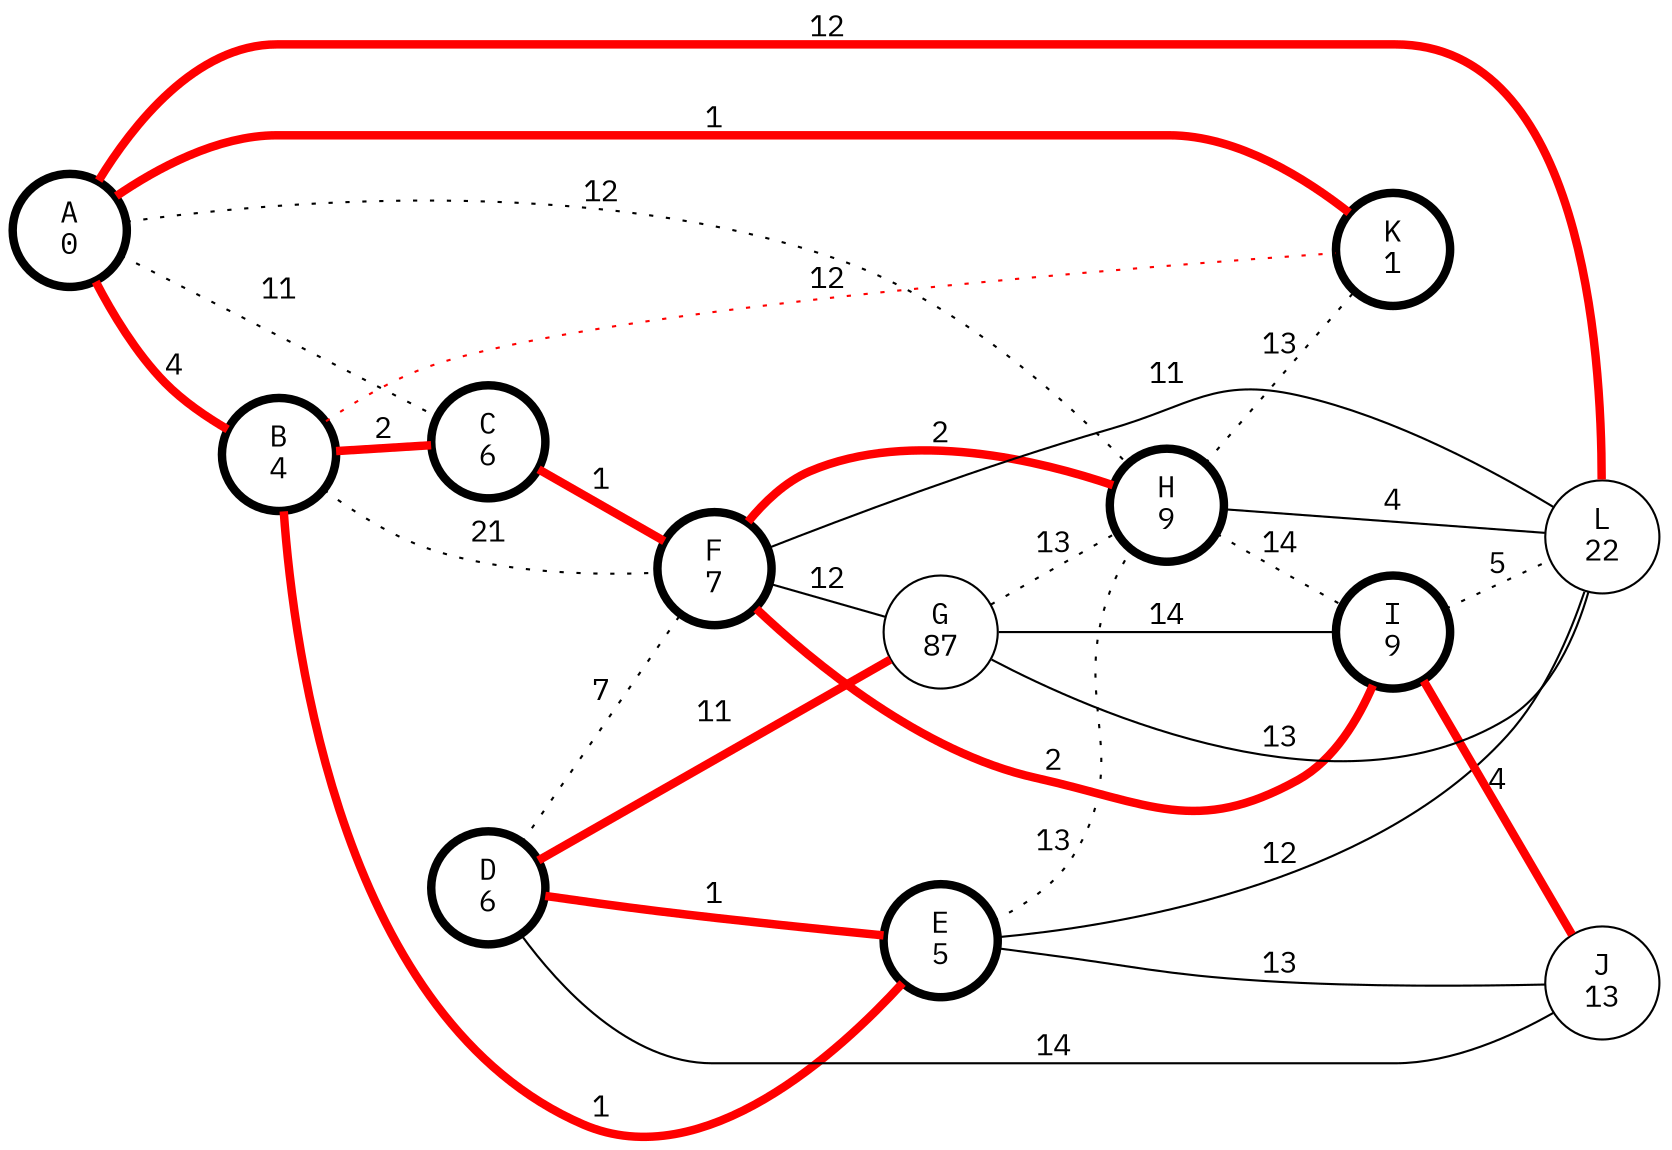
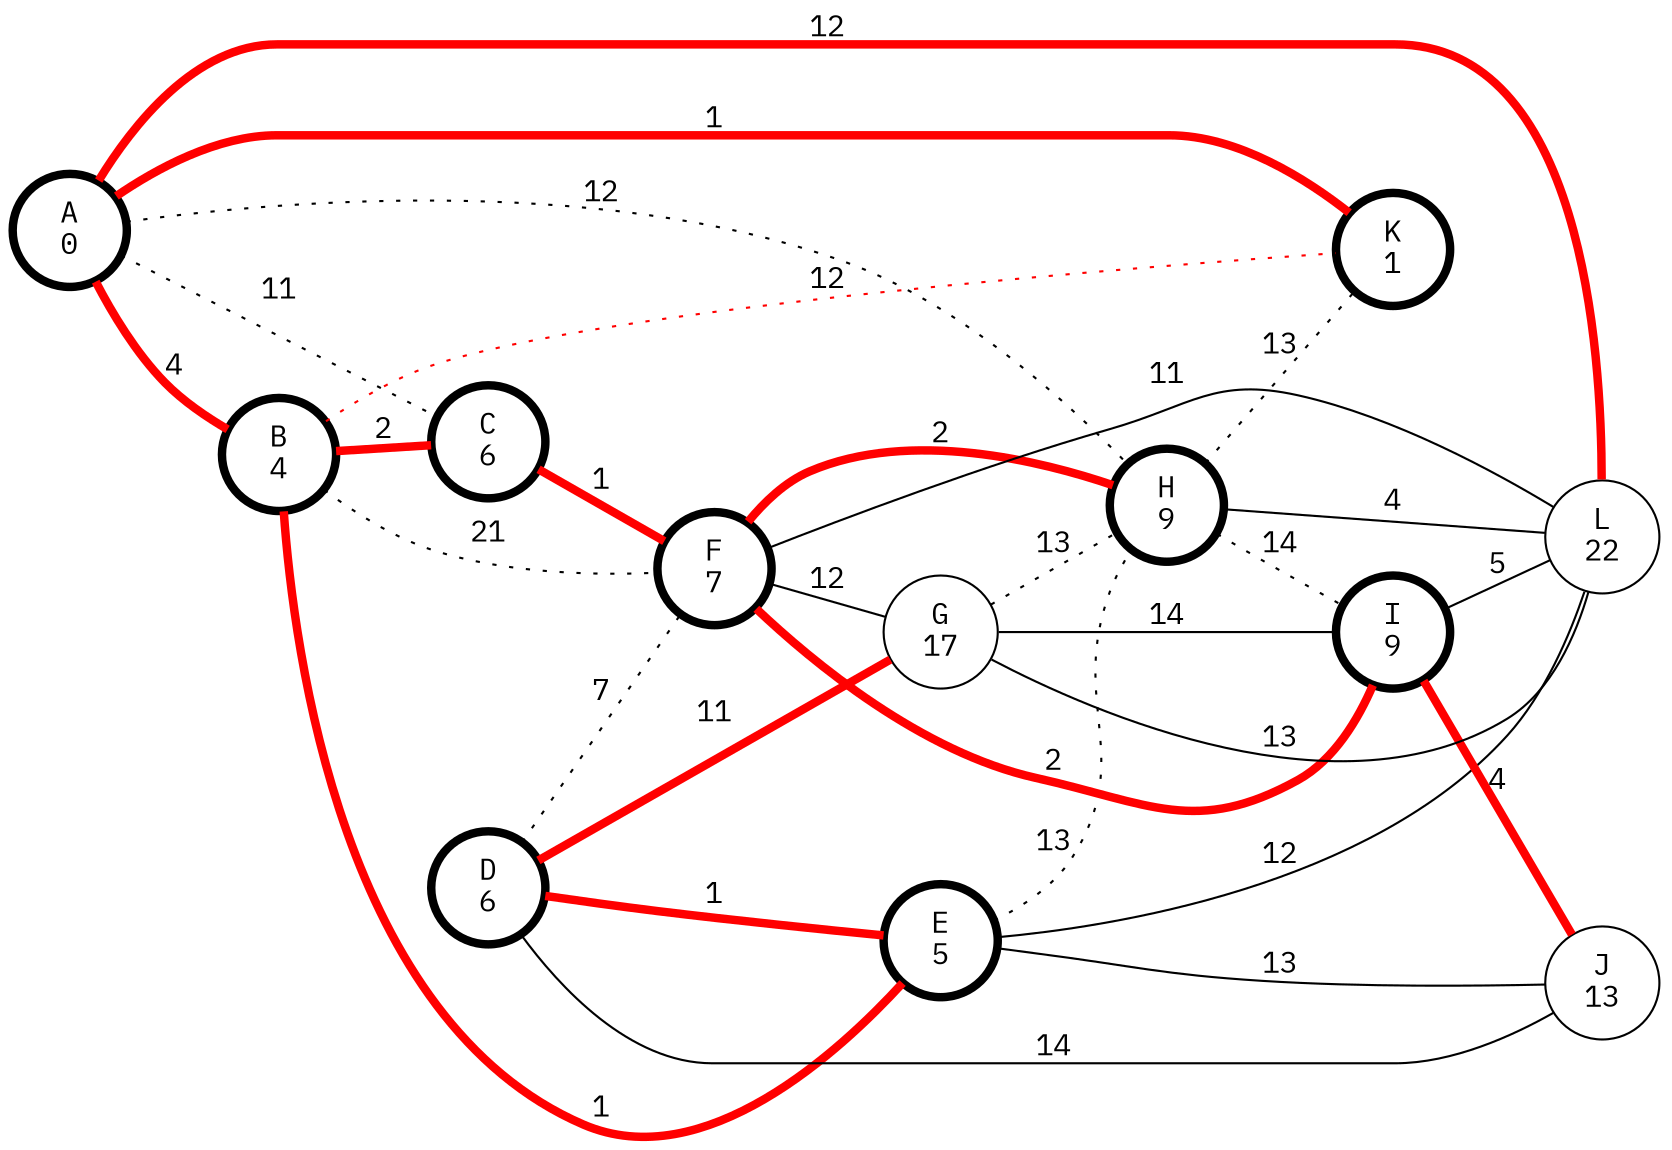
edge "L 22" -- "I 9": style dotted -> solid
node "G 87": label "G 87" -> "G 17"
